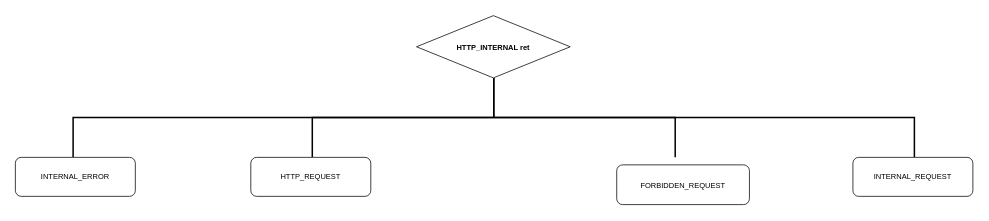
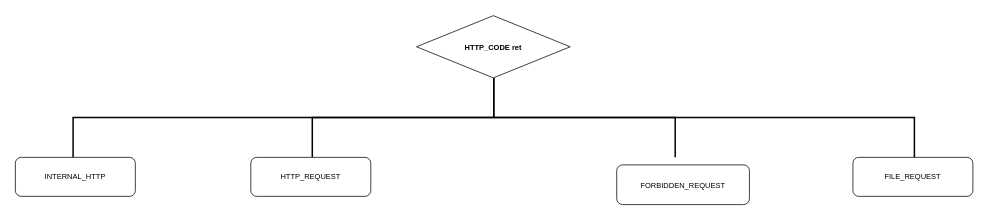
node "HTTP_INTERNAL ret": label "HTTP_INTERNAL ret" -> "HTTP_CODE ret"
node "INTERNAL_ERROR": label "INTERNAL_ERROR" -> "INTERNAL_HTTP"
node "INTERNAL_REQUEST": label "INTERNAL_REQUEST" -> "FILE_REQUEST"
